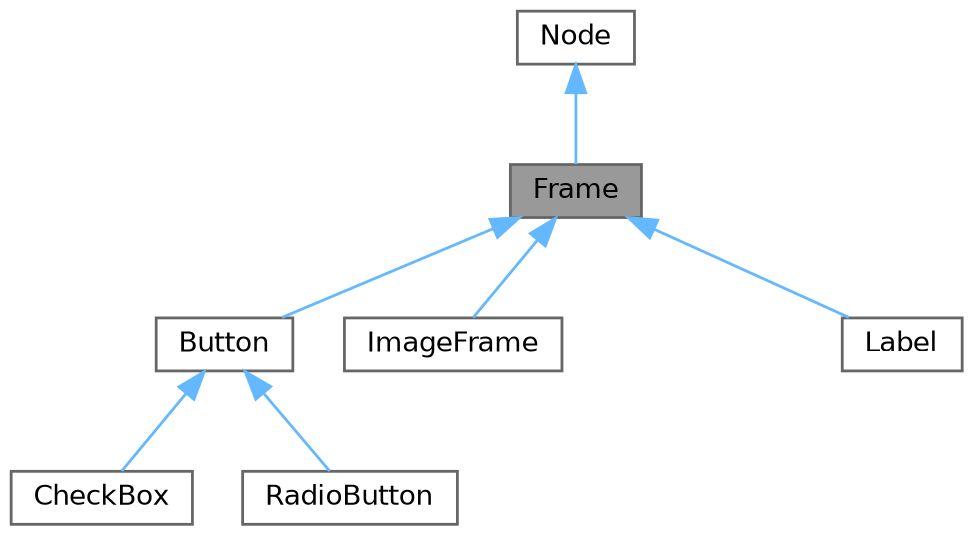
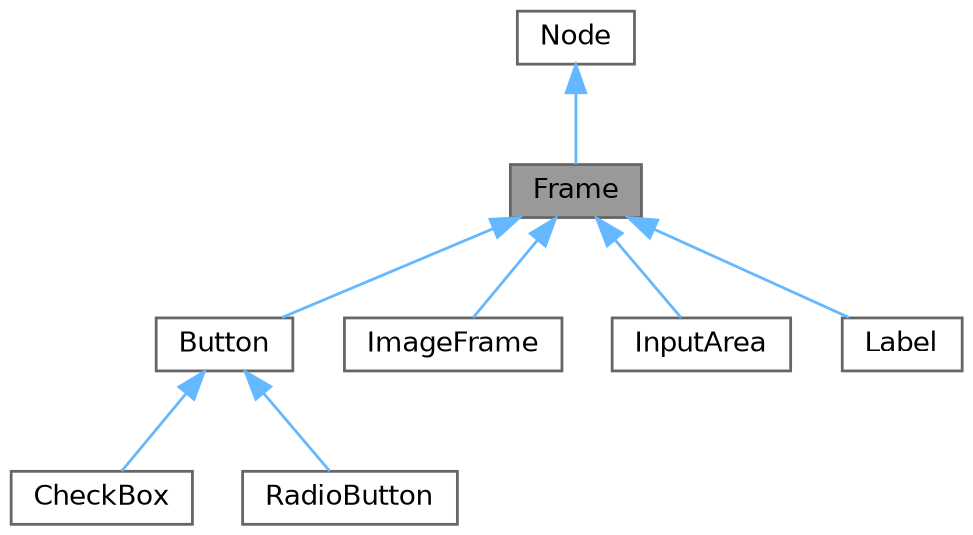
node "InputArea": added
